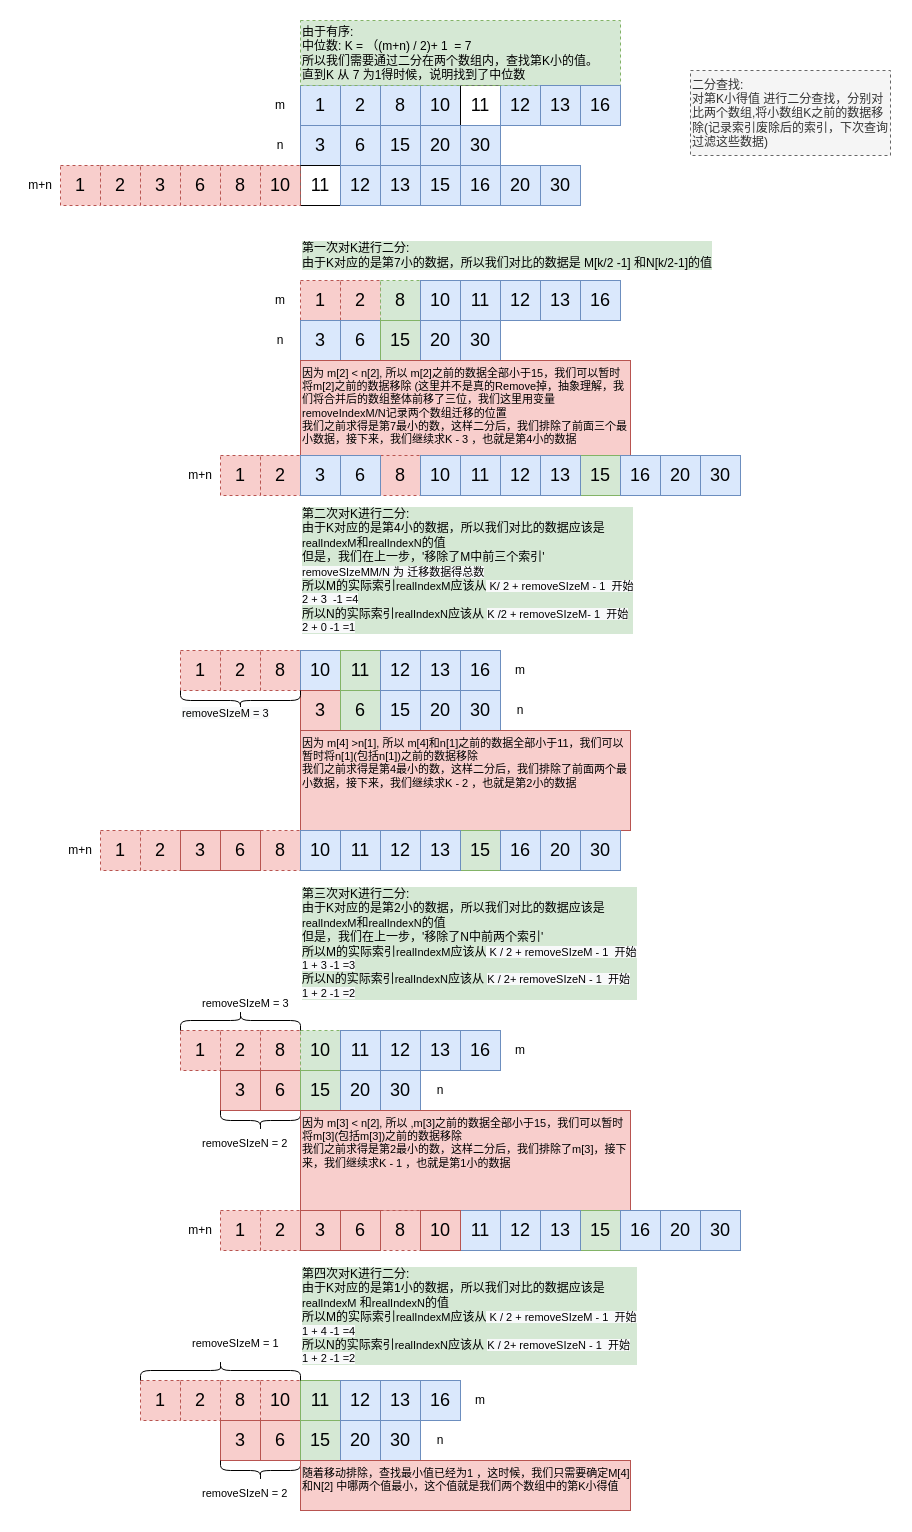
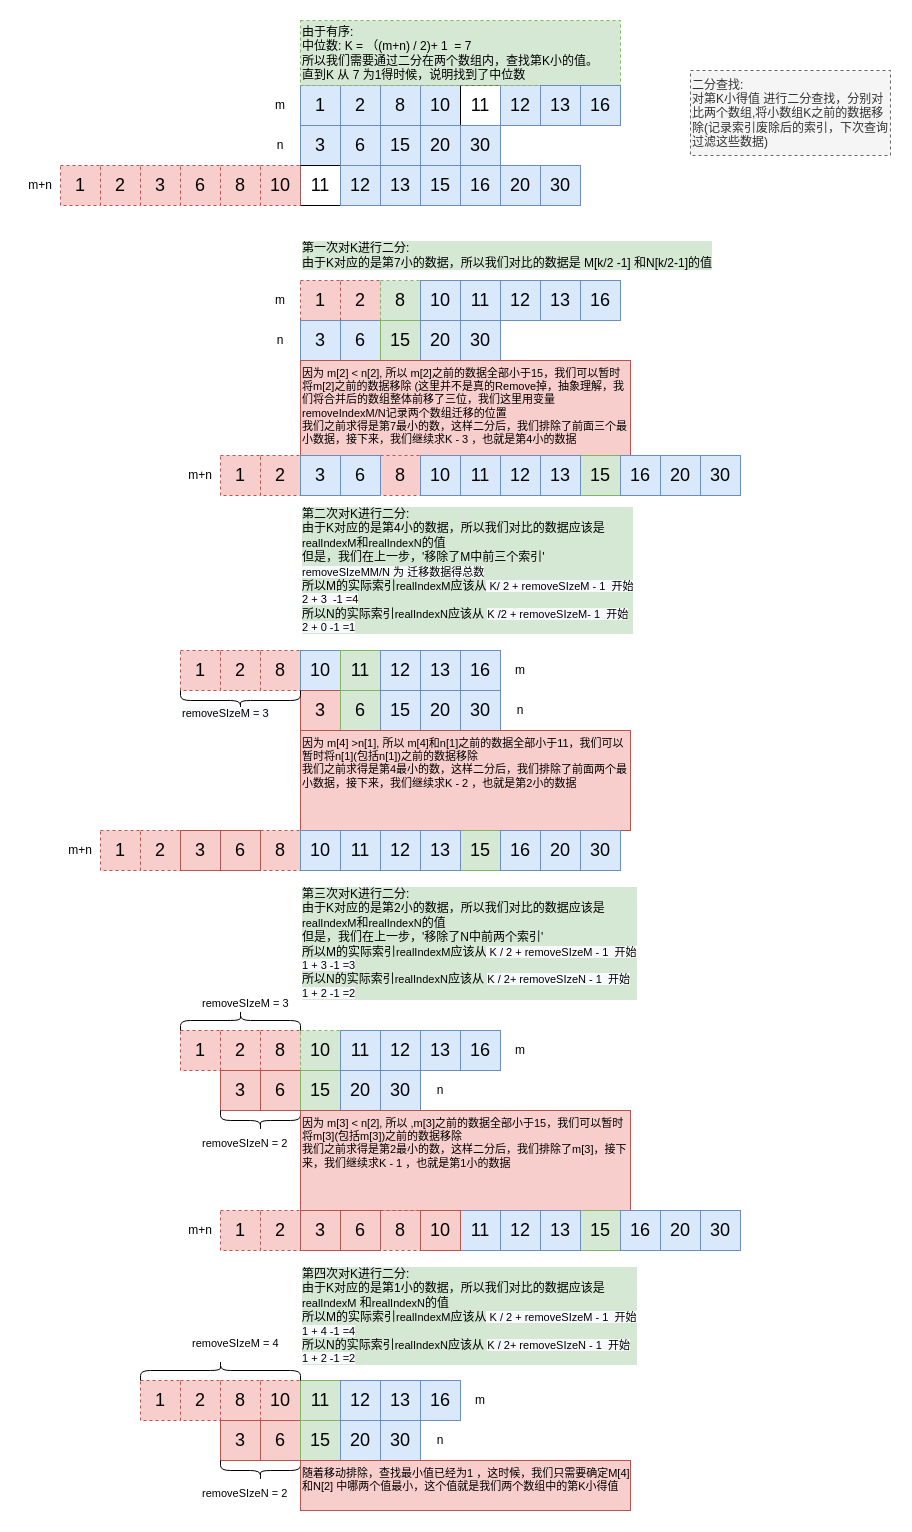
node "removeSIzeM = 1": label "removeSIzeM = 1" -> "removeSIzeM = 4"
